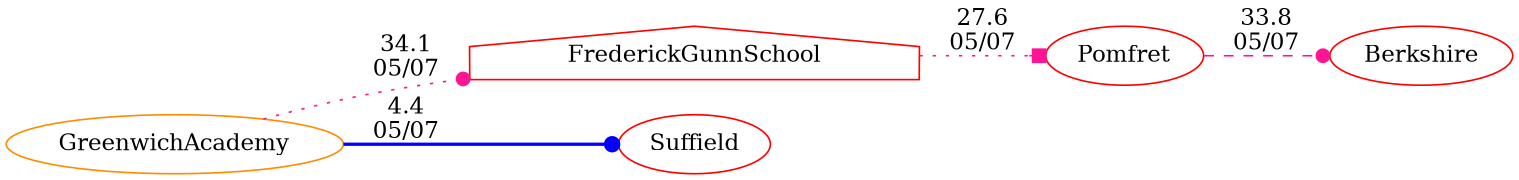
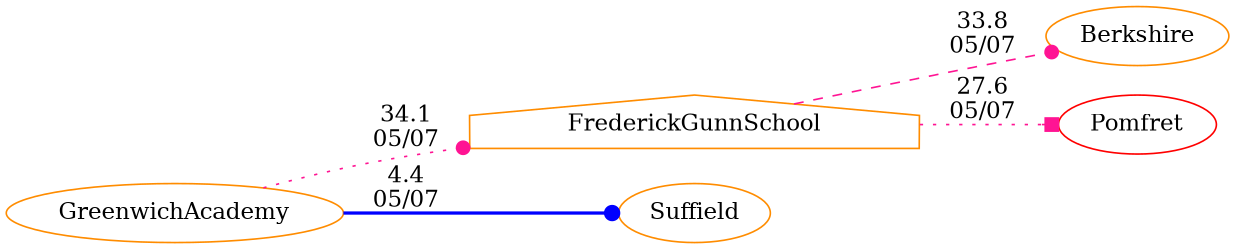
node "FrederickGunnSchool": color red -> darkorange
edge "Pomfret" -> "Berkshire": now "FrederickGunnSchool" -> "Berkshire"
node "Berkshire": color red -> darkorange
node "Suffield": color red -> darkorange
